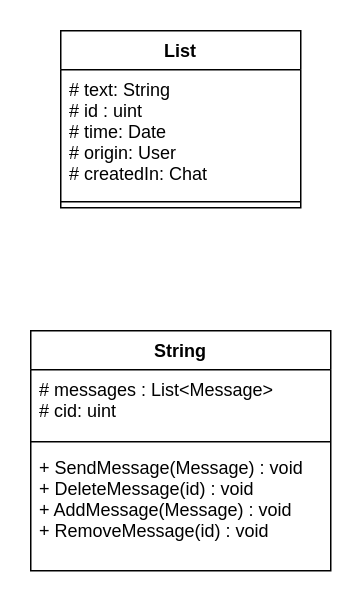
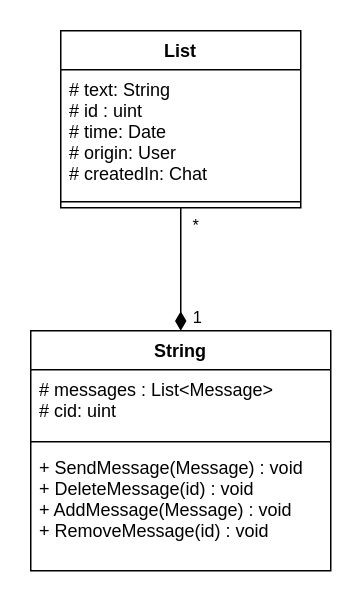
edge "List" -> "String": added, labels "*", "1"
